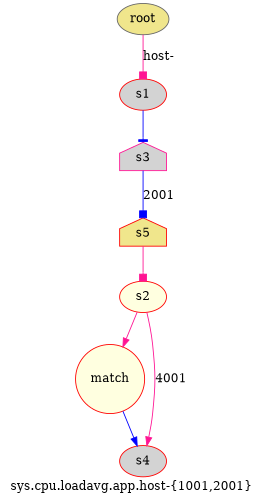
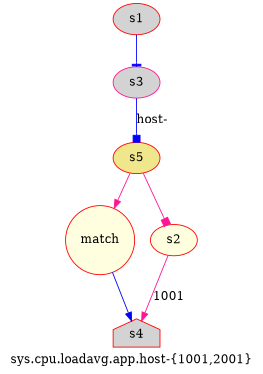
node "root": removed
node "s3": shape house -> ellipse
edge "s3" -> "s5": label "2001" -> "host-"
node "s5": shape house -> ellipse
edge "s2" -> "match": now "s5" -> "match"
edge "s2" -> "s4": label "4001" -> "1001"
node "s4": shape ellipse -> house
